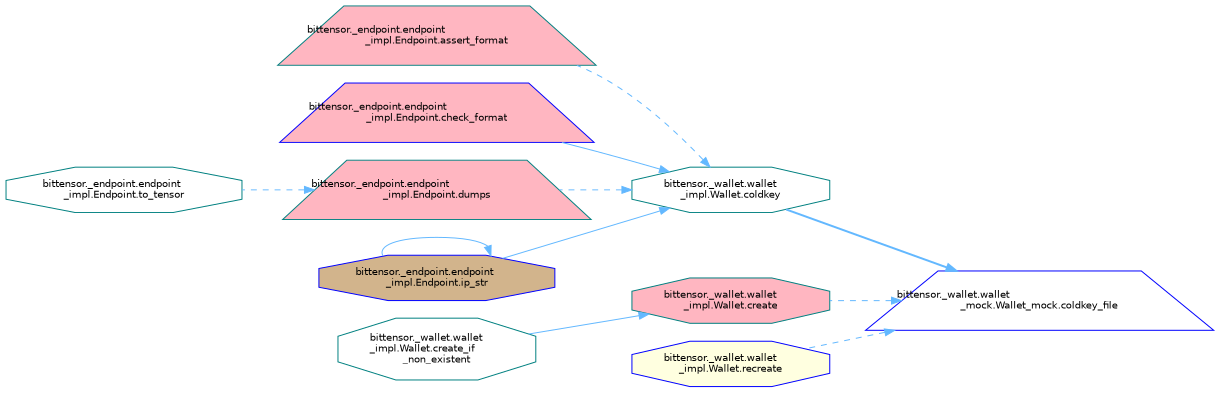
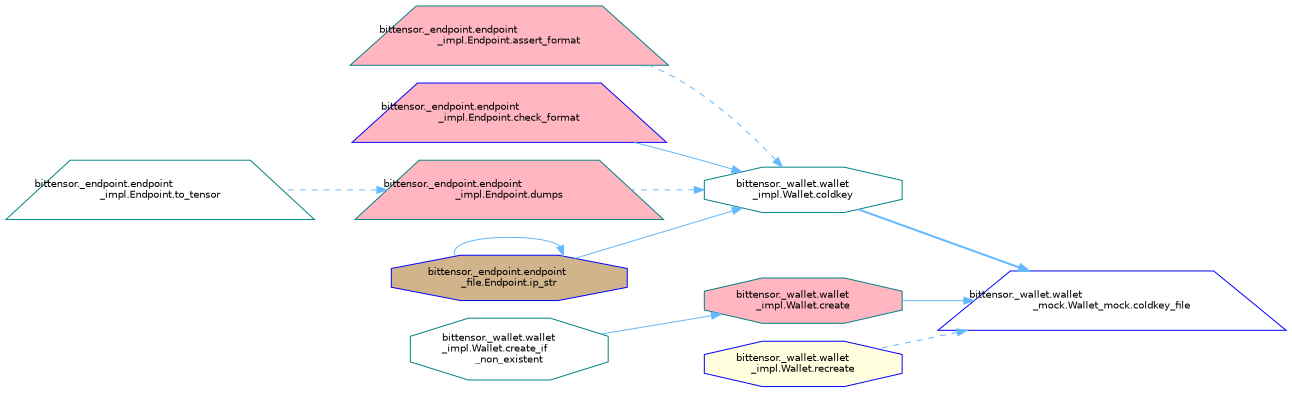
node "bittensor._endpoint.endpoint _impl.Endpoint.to_tensor": shape octagon -> trapezium
node "bittensor._endpoint.endpoint _impl.Endpoint.ip_str": label "bittensor._endpoint.endpoint _impl.Endpoint.ip_str" -> "bittensor._endpoint.endpoint _file.Endpoint.ip_str"
edge "bittensor._wallet.wallet _impl.Wallet.create" -> "bittensor._wallet.wallet _mock.Wallet_mock.coldkey_file": style dashed -> solid
